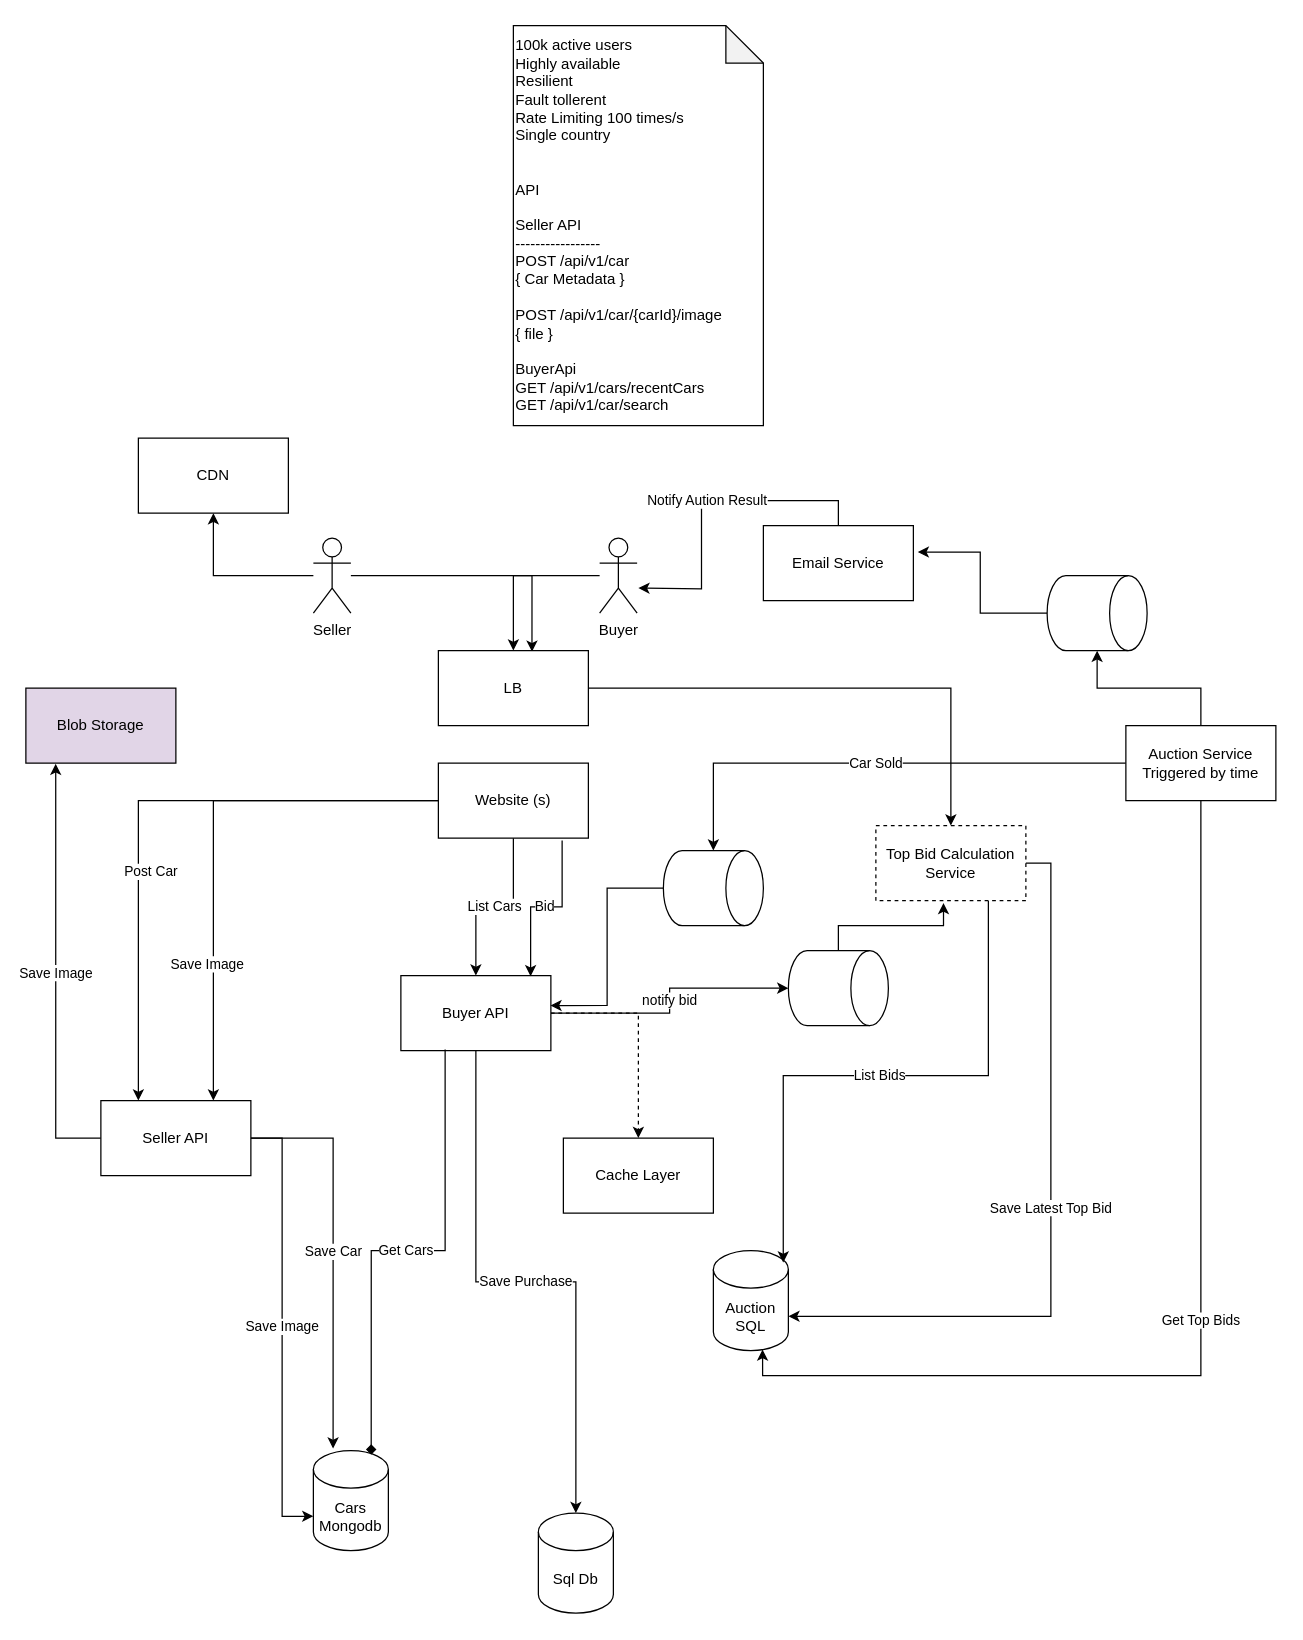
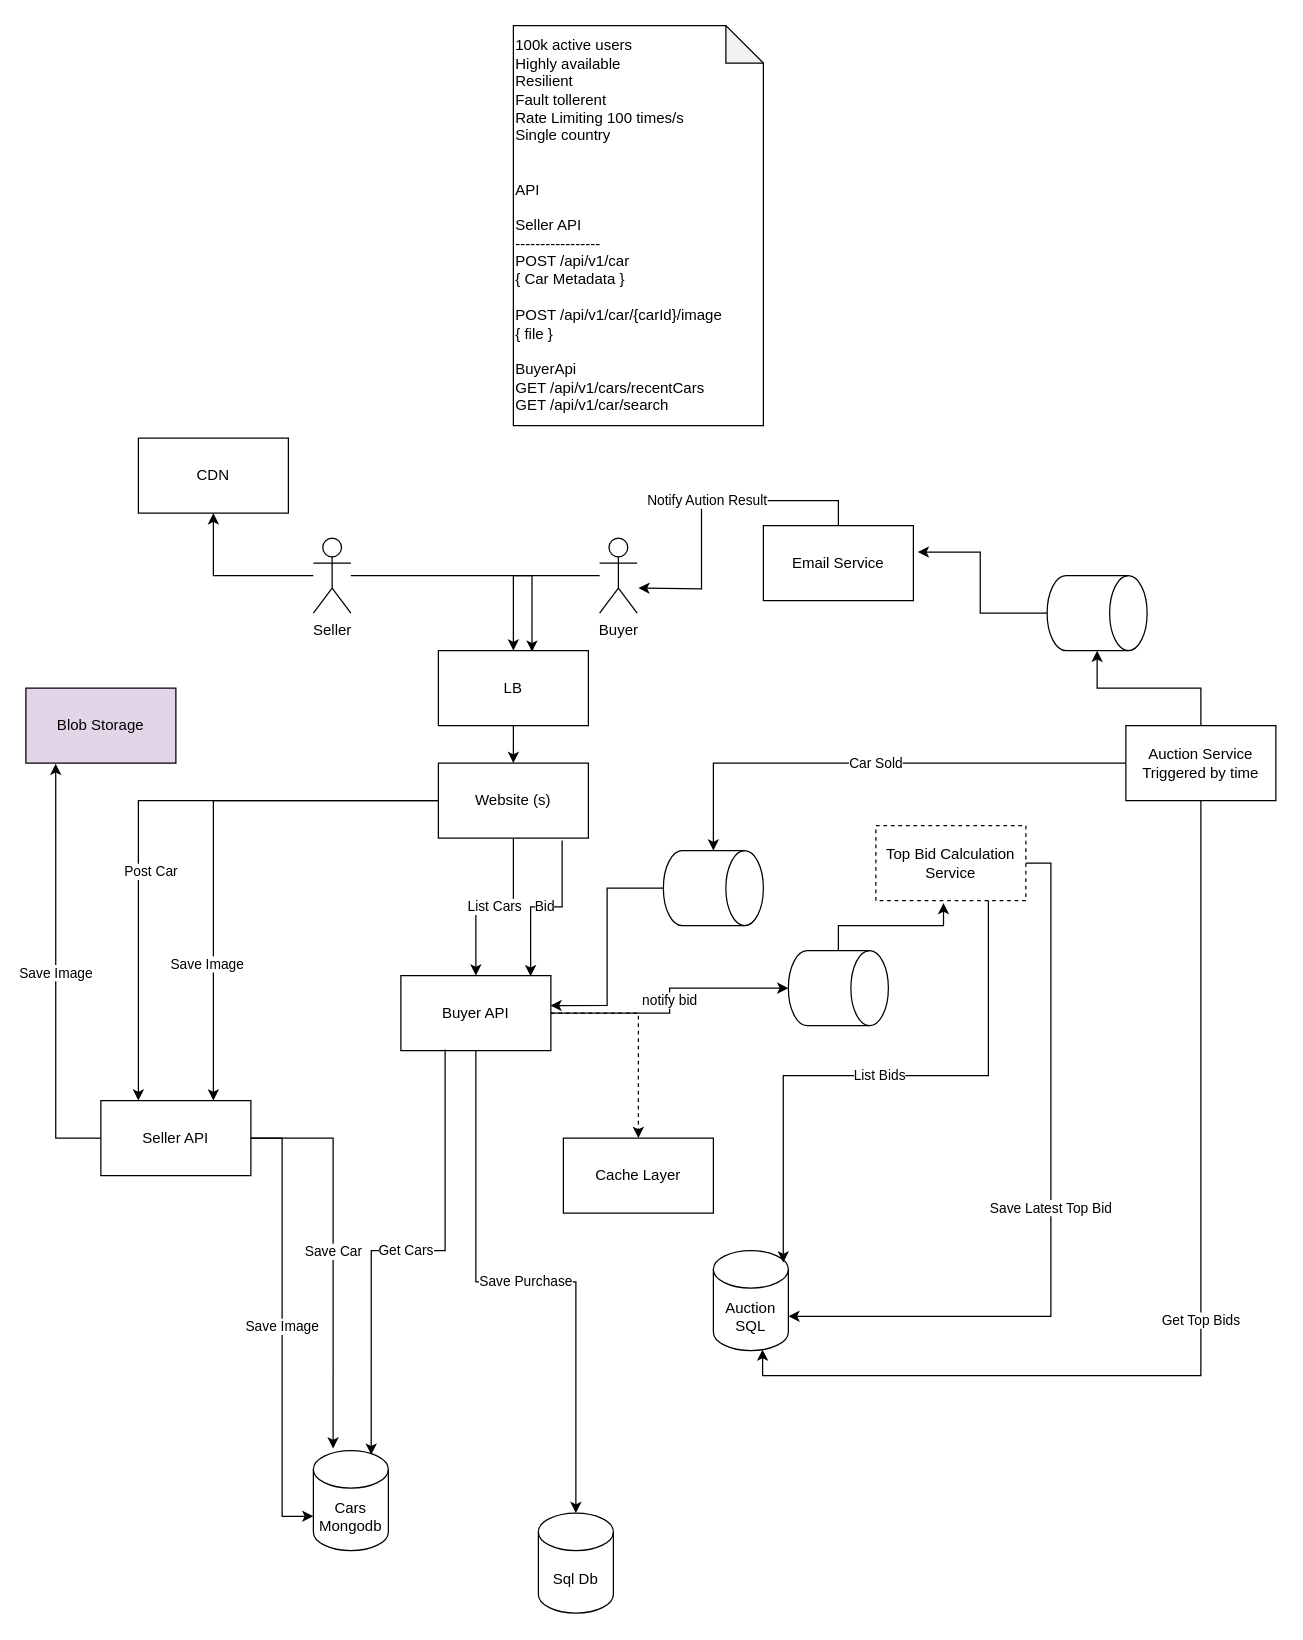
edge "LB" -> "Top Bid Calculation Service": now "LB" -> "Website (s)"
edge "Buyer API" -> "Cars Mongodb": arrowhead diamond -> classic
